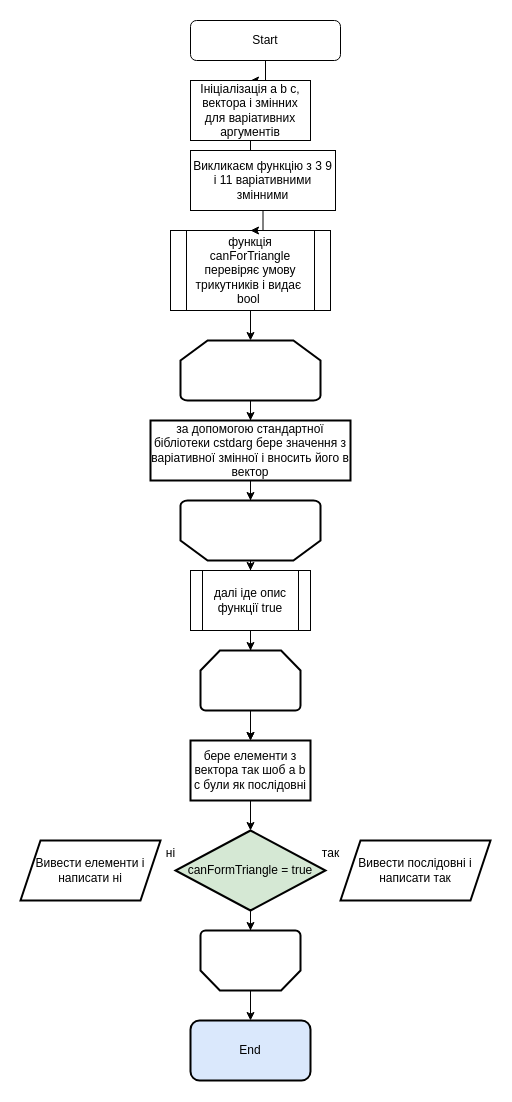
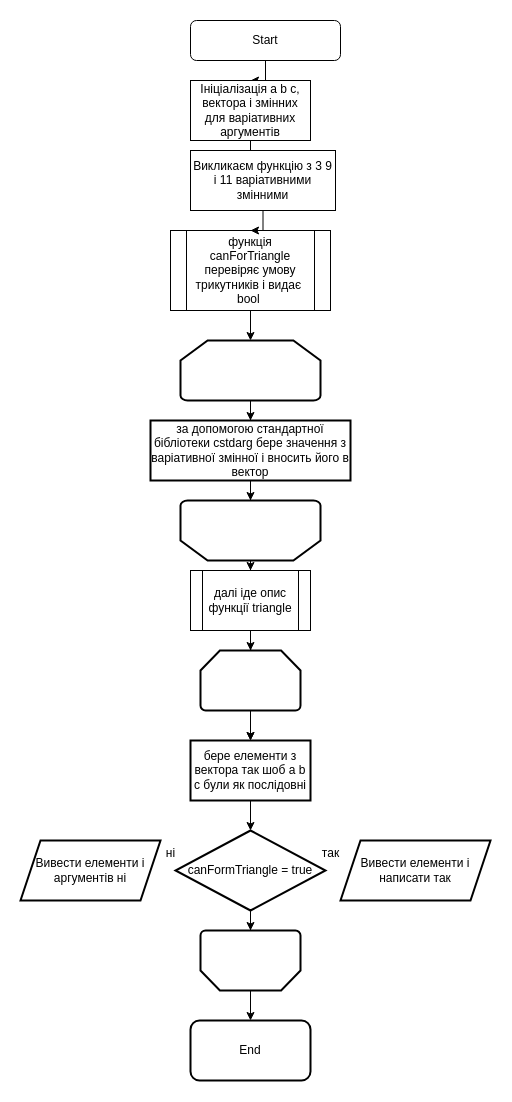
node "далі іде опис функції true": label "далі іде опис функції true" -> "далі іде опис функції triangle"
node "Вивести елементи і написати ні": label "Вивести елементи і написати ні" -> "Вивести елементи і аргументів ні"
node "canFormTriangle = true": fillcolor #d5e8d4 -> #ffffff
node "Вивести послідовні і написати так": label "Вивести послідовні і написати так" -> "Вивести елементи і написати так"
node "End": fillcolor #dae8fc -> #ffffff
